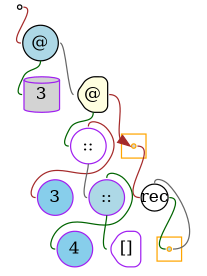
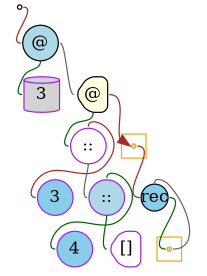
node "rec": fillcolor white -> skyblue
